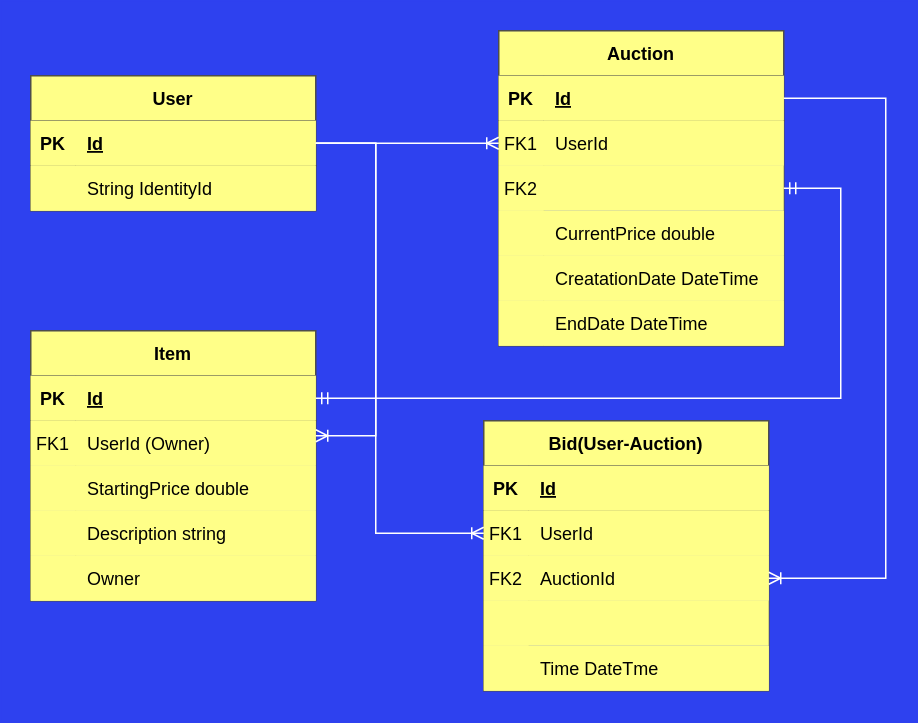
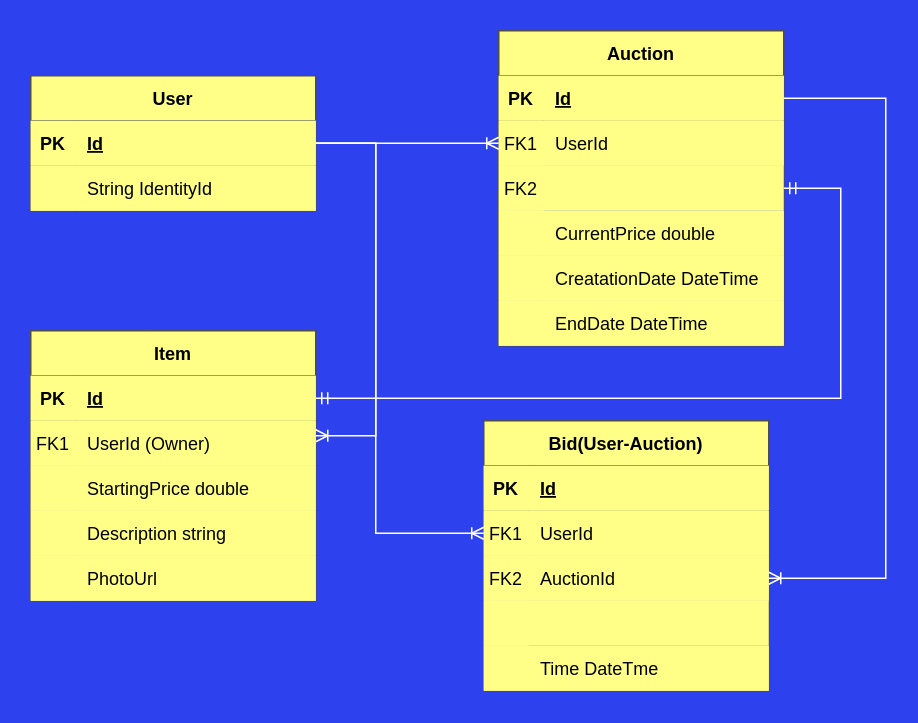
node "Owner": label "Owner" -> "PhotoUrl"
